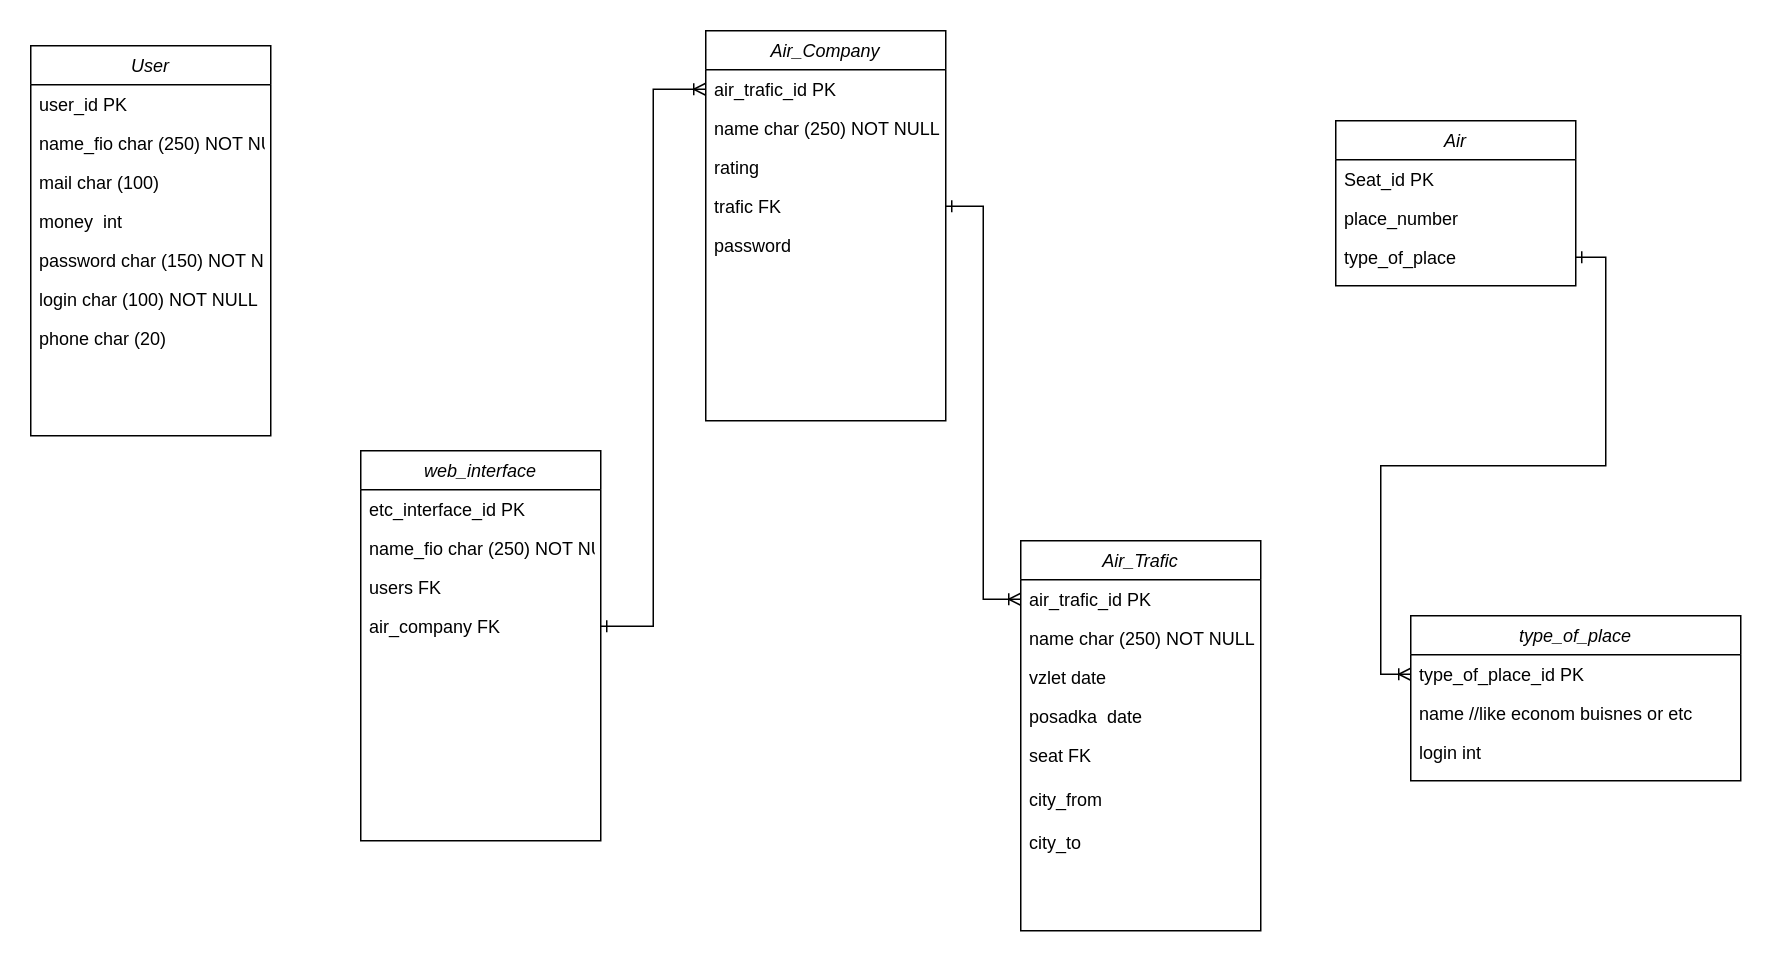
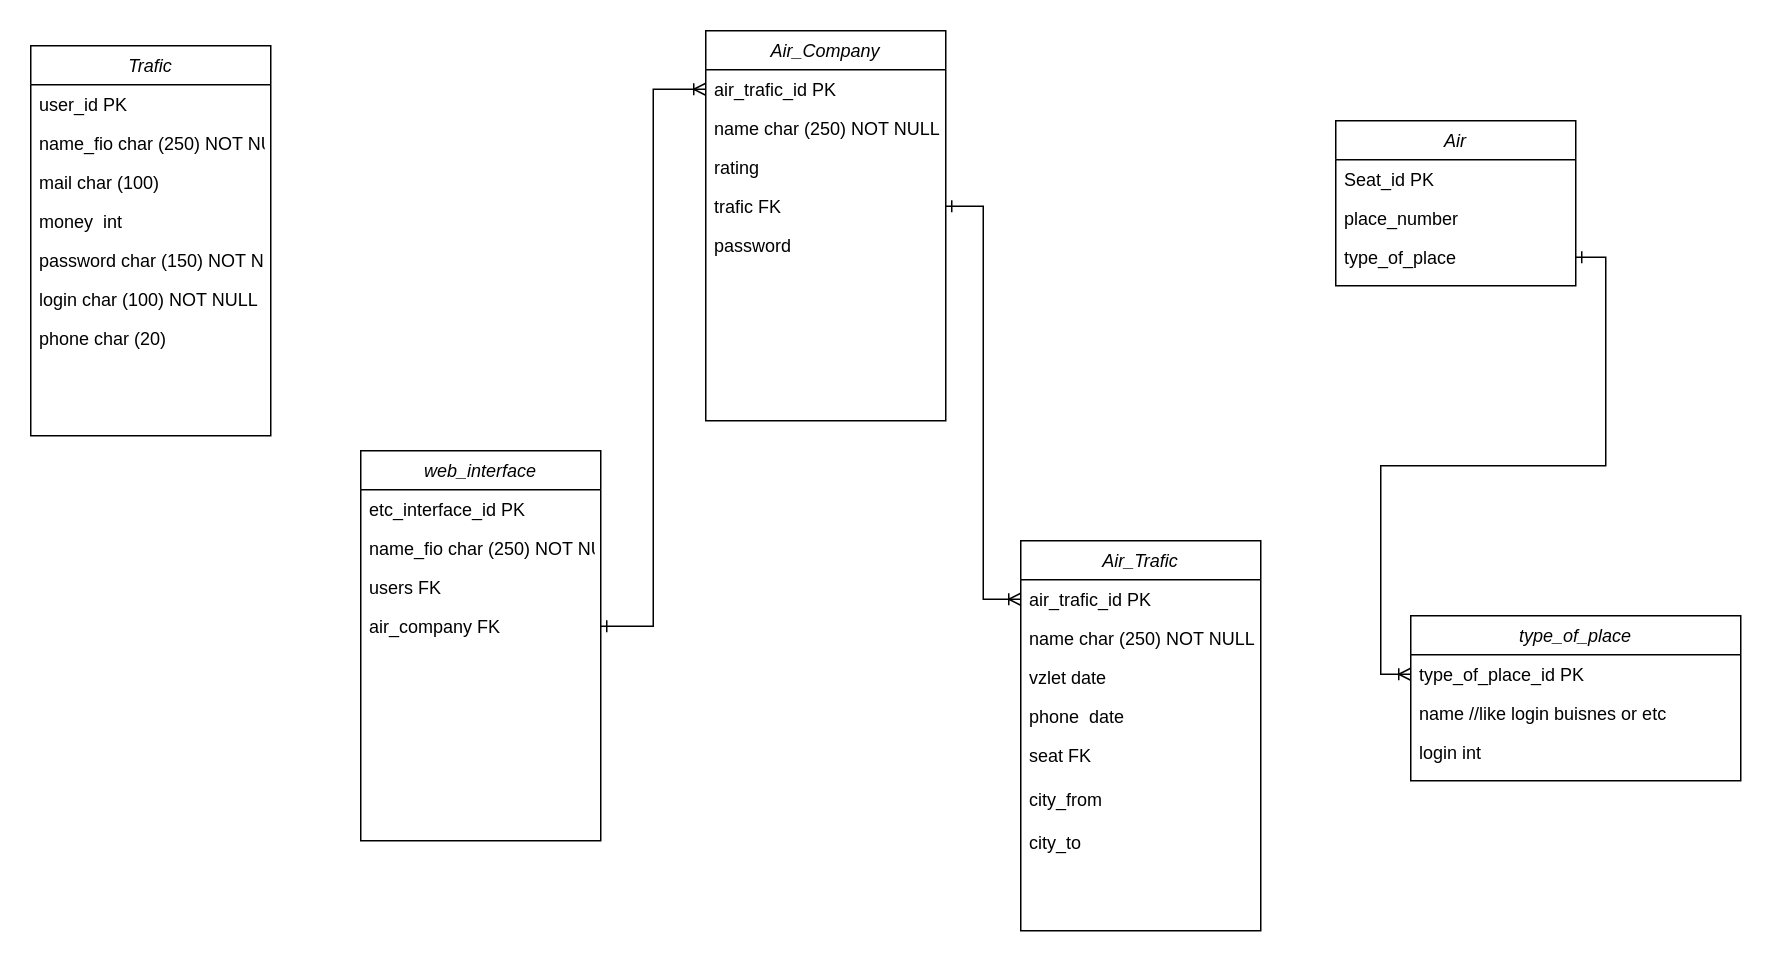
node "User": label "User" -> "Trafic"
node "name //like econom buisnes or etc": label "name //like econom buisnes or etc" -> "name //like login buisnes or etc"
node "posadka date": label "posadka date" -> "phone date"
